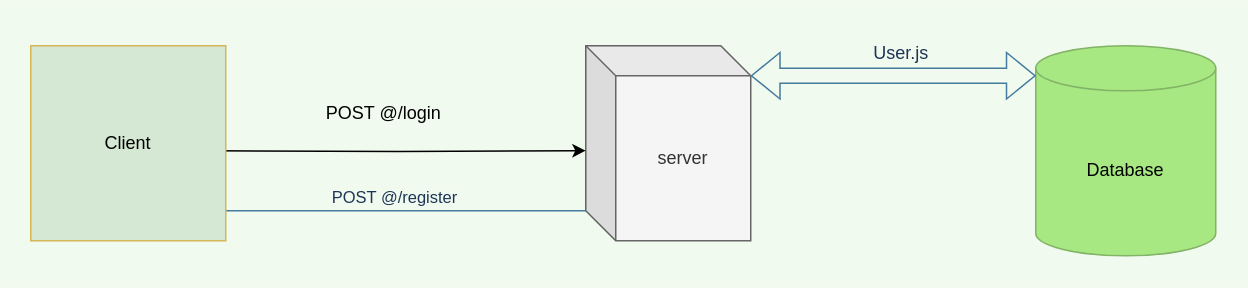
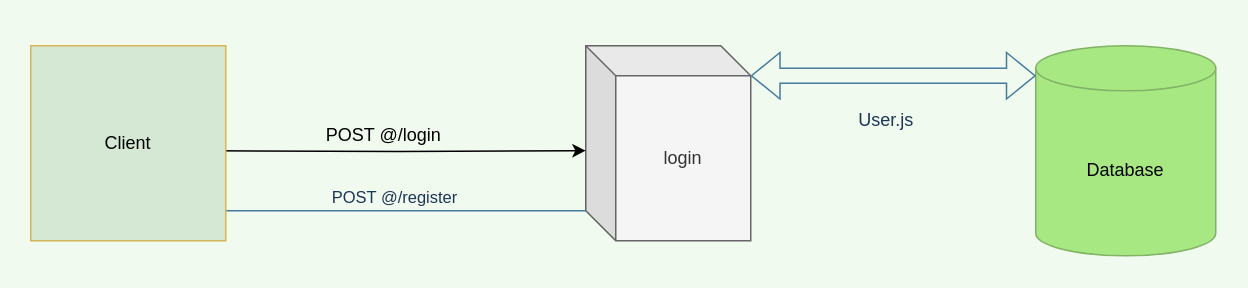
node "User.js": moved (901, 53) -> (886, 121)
node "POST @/login": moved (383, 113) -> (383, 136)
node "server": label "server" -> "login"
